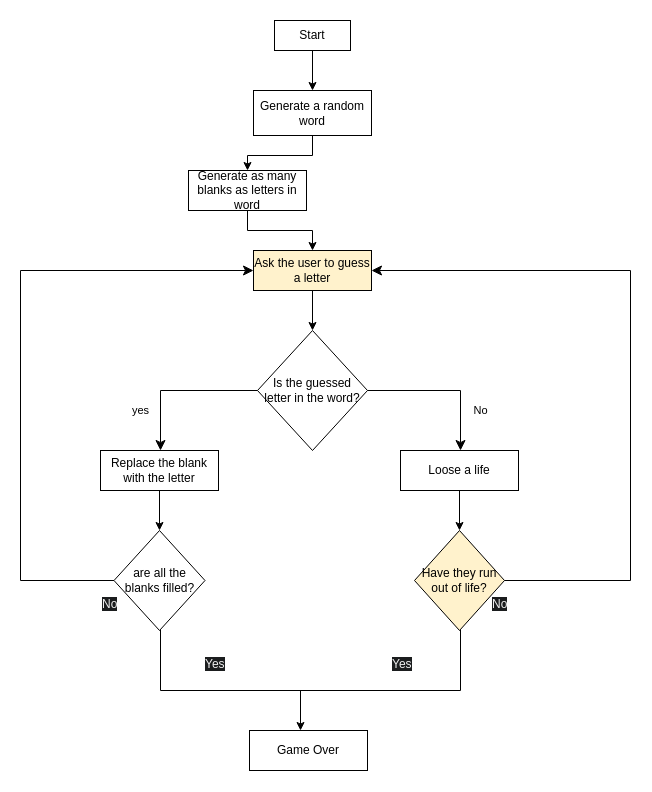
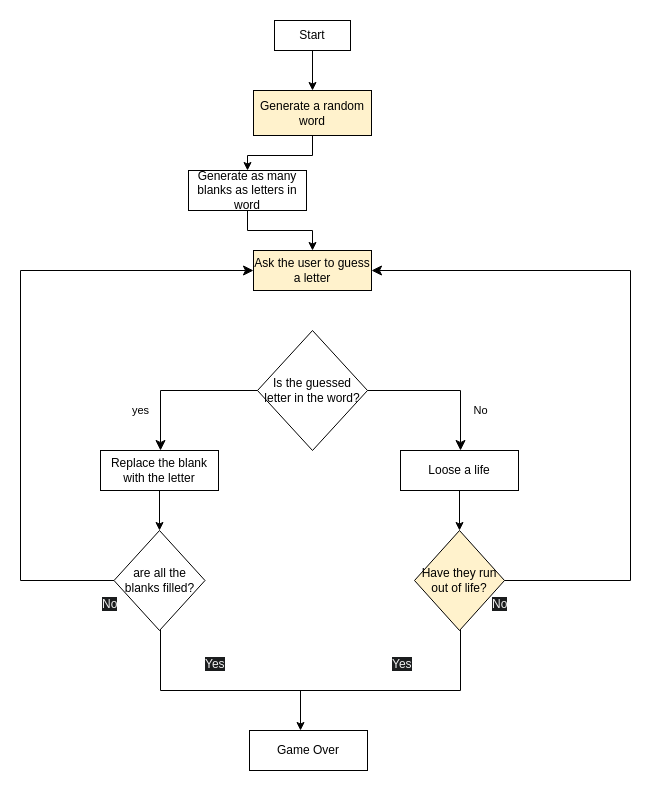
node "Generate a random word": fillcolor #ffffff -> #fff2cc
edge "Ask the user to guess a letter" -> "Is the guessed letter in the word?": removed
